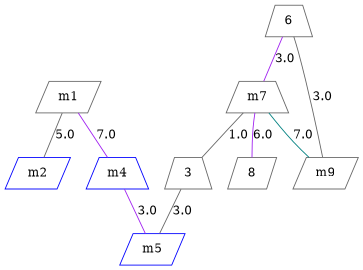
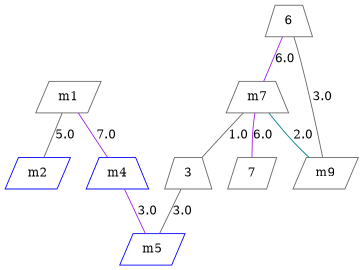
edge "6" -- "m7": label "3.0" -> "6.0"
edge "m7" -- "m9": label "7.0" -> "2.0"
node "8": label "8" -> "7"
